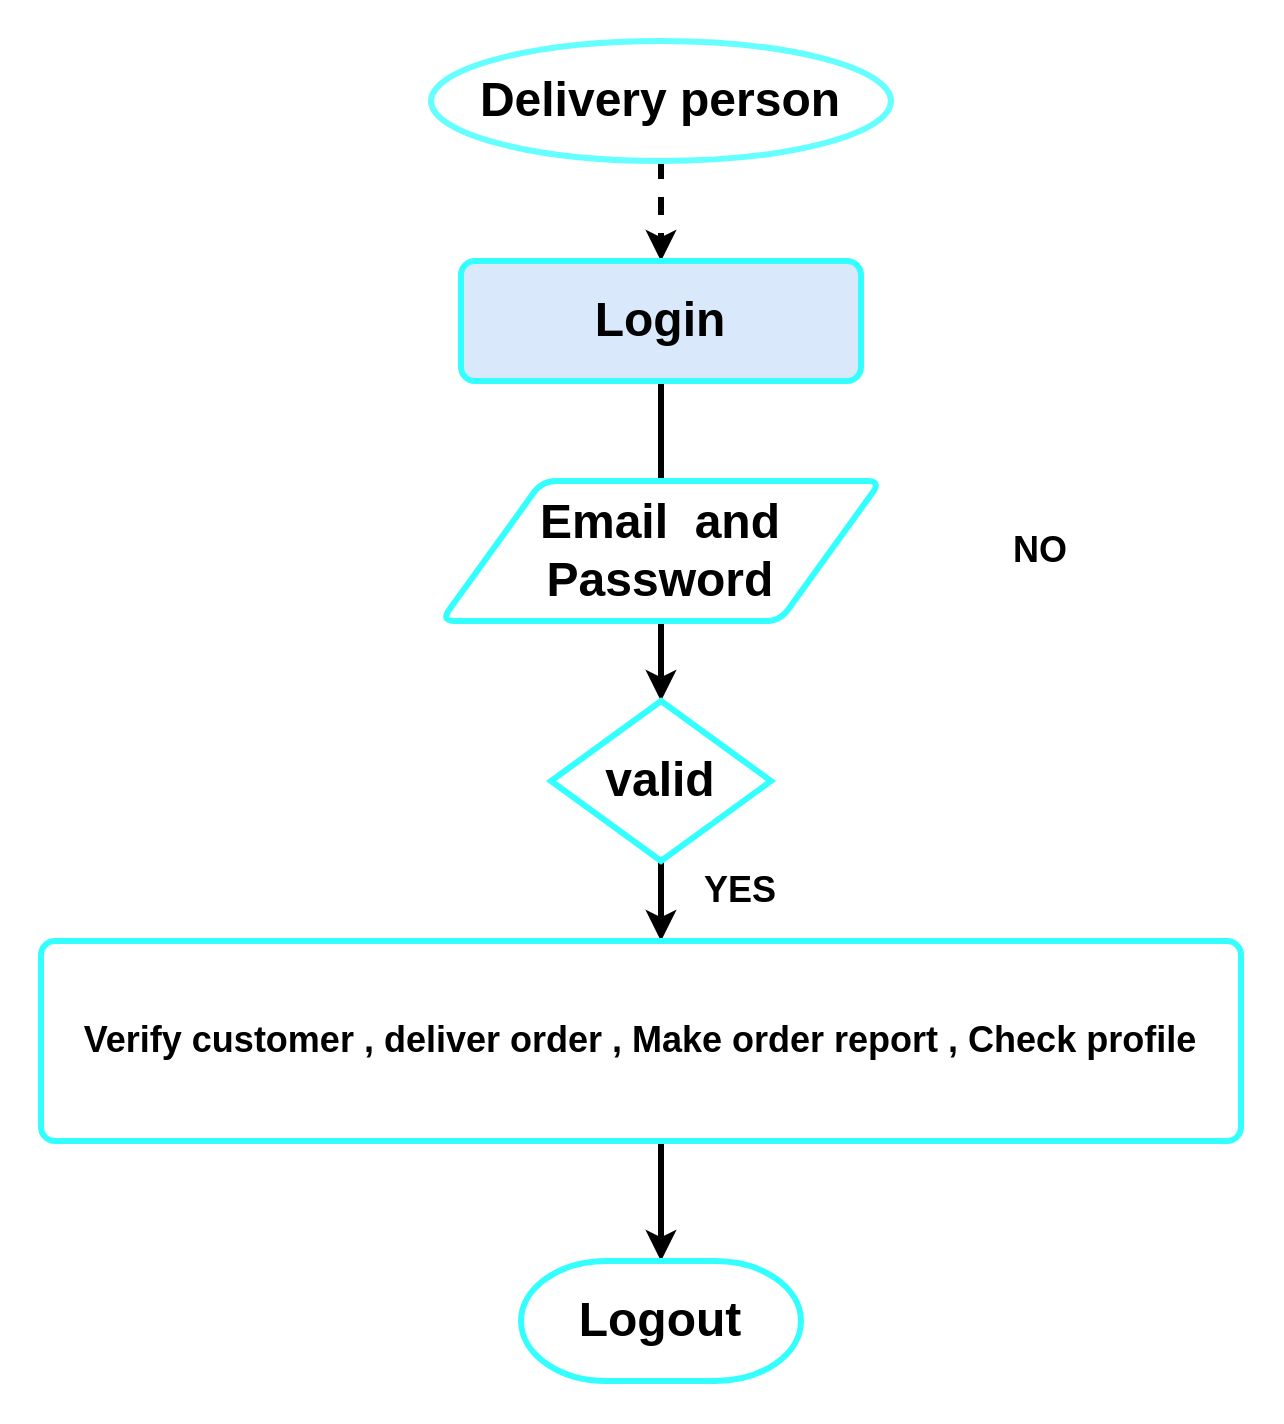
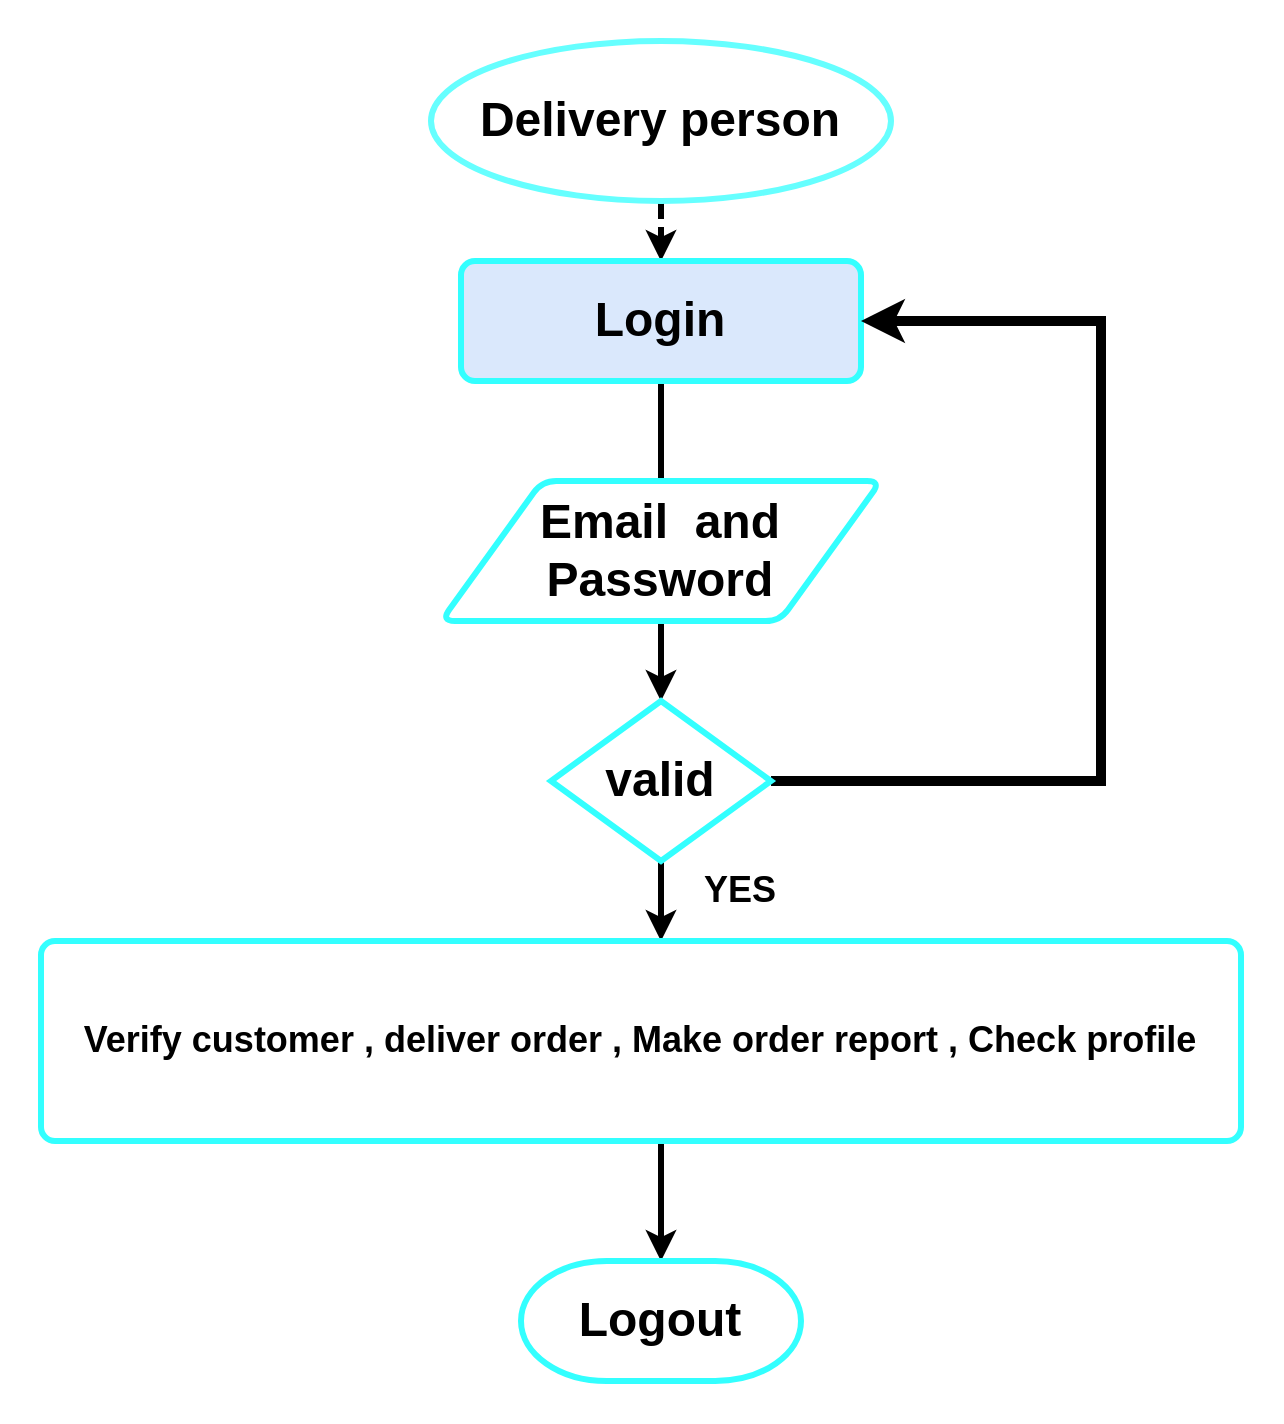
node "Delivery person": size 460x120 -> 460x160
node "NO": removed
edge "valid" -> "Login": added
